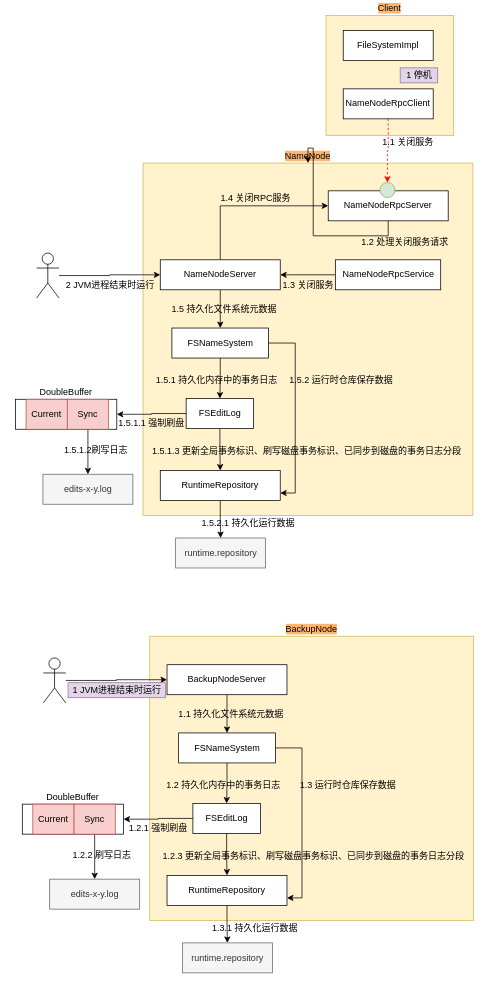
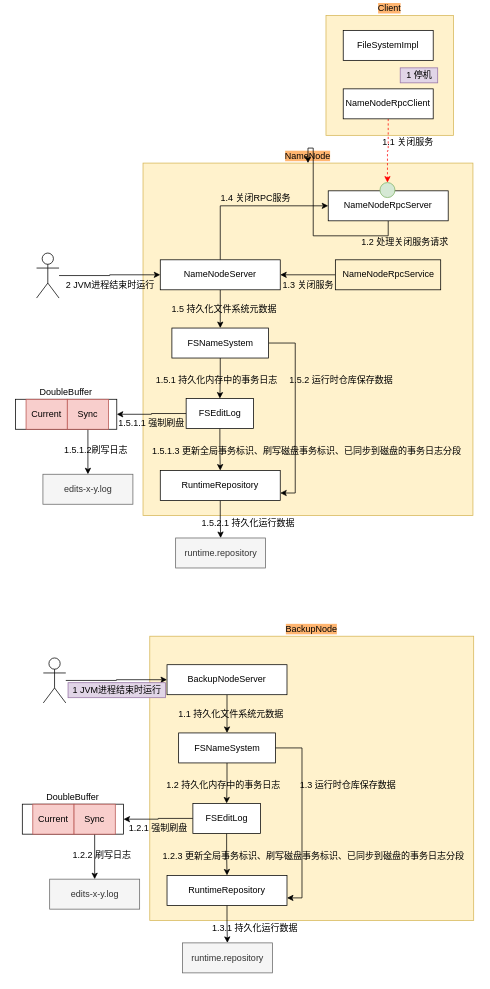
node "NameNodeRpcService": fillcolor #ffffff -> #fff2cc
